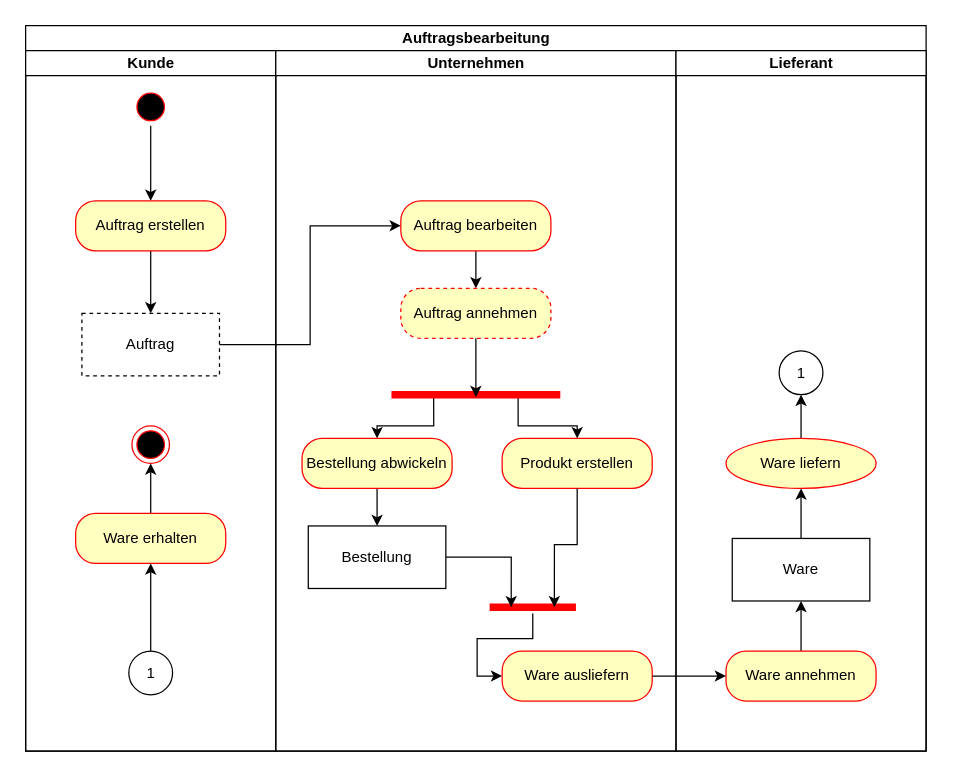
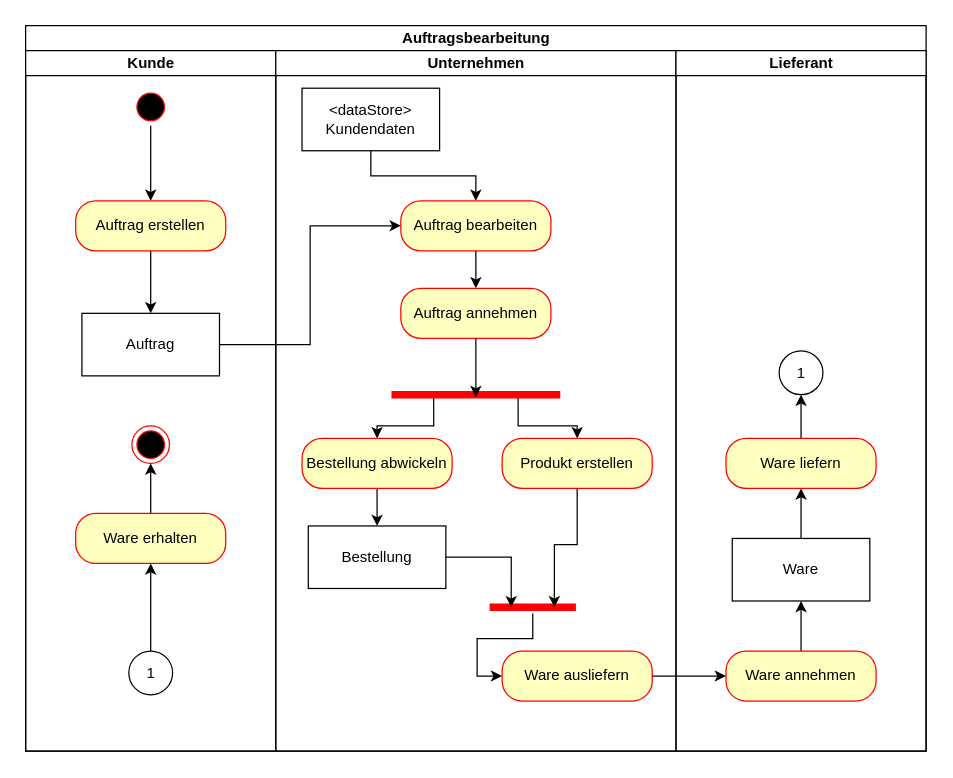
node "<dataStore> Kundendaten": added
edge "<dataStore> Kundendaten" -> "Auftrag bearbeiten": added
node "Auftrag annehmen": style dashed -> solid
node "Auftrag": style dashed -> solid
node "Ware liefern": shape ellipse -> rounded rectangle
